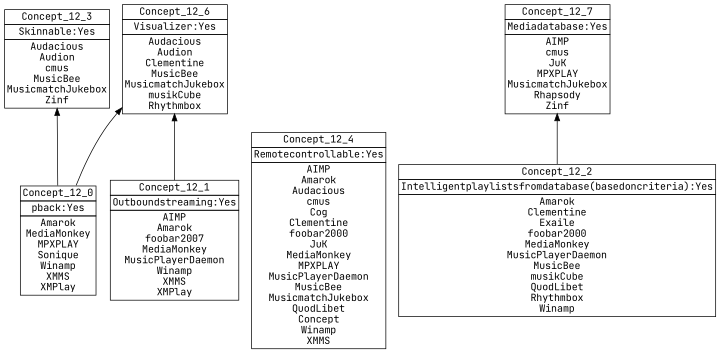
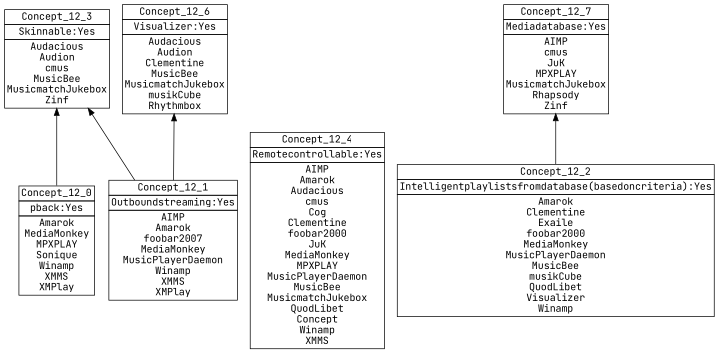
edge "Concept_12_1" -> "Concept_12_3": added
edge "Concept_12_0" -> "Concept_12_6": removed
node "Concept_12_2": text "Rhythmbox" -> "Visualizer"
